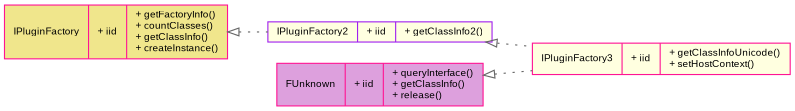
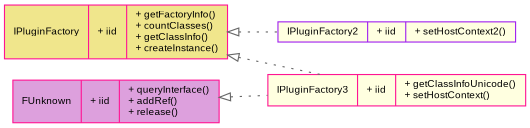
node "IPluginFactory2": text "+ getClassInfo2()" -> "+ setHostContext2()"
edge "IPluginFactory3" -> "IPluginFactory2": now "IPluginFactory3" -> "IPluginFactory"
node "FUnknown": text "+ getClassInfo()" -> "+ addRef()"
